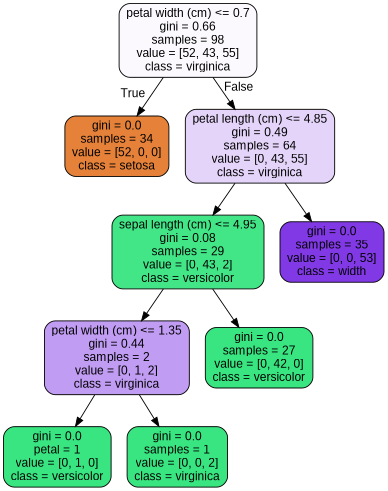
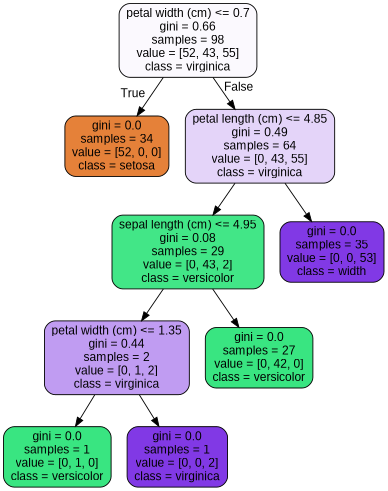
node "gini = 0.0 petal = 1 value = [0, 1, 0] class = versicolor": label "gini = 0.0 petal = 1 value = [0, 1, 0] class = versicolor" -> "gini = 0.0 samples = 1 value = [0, 1, 0] class = versicolor"
node "gini = 0.0 samples = 1 value = [0, 0, 2] class = virginica": fillcolor #39e581 -> #8139e5
